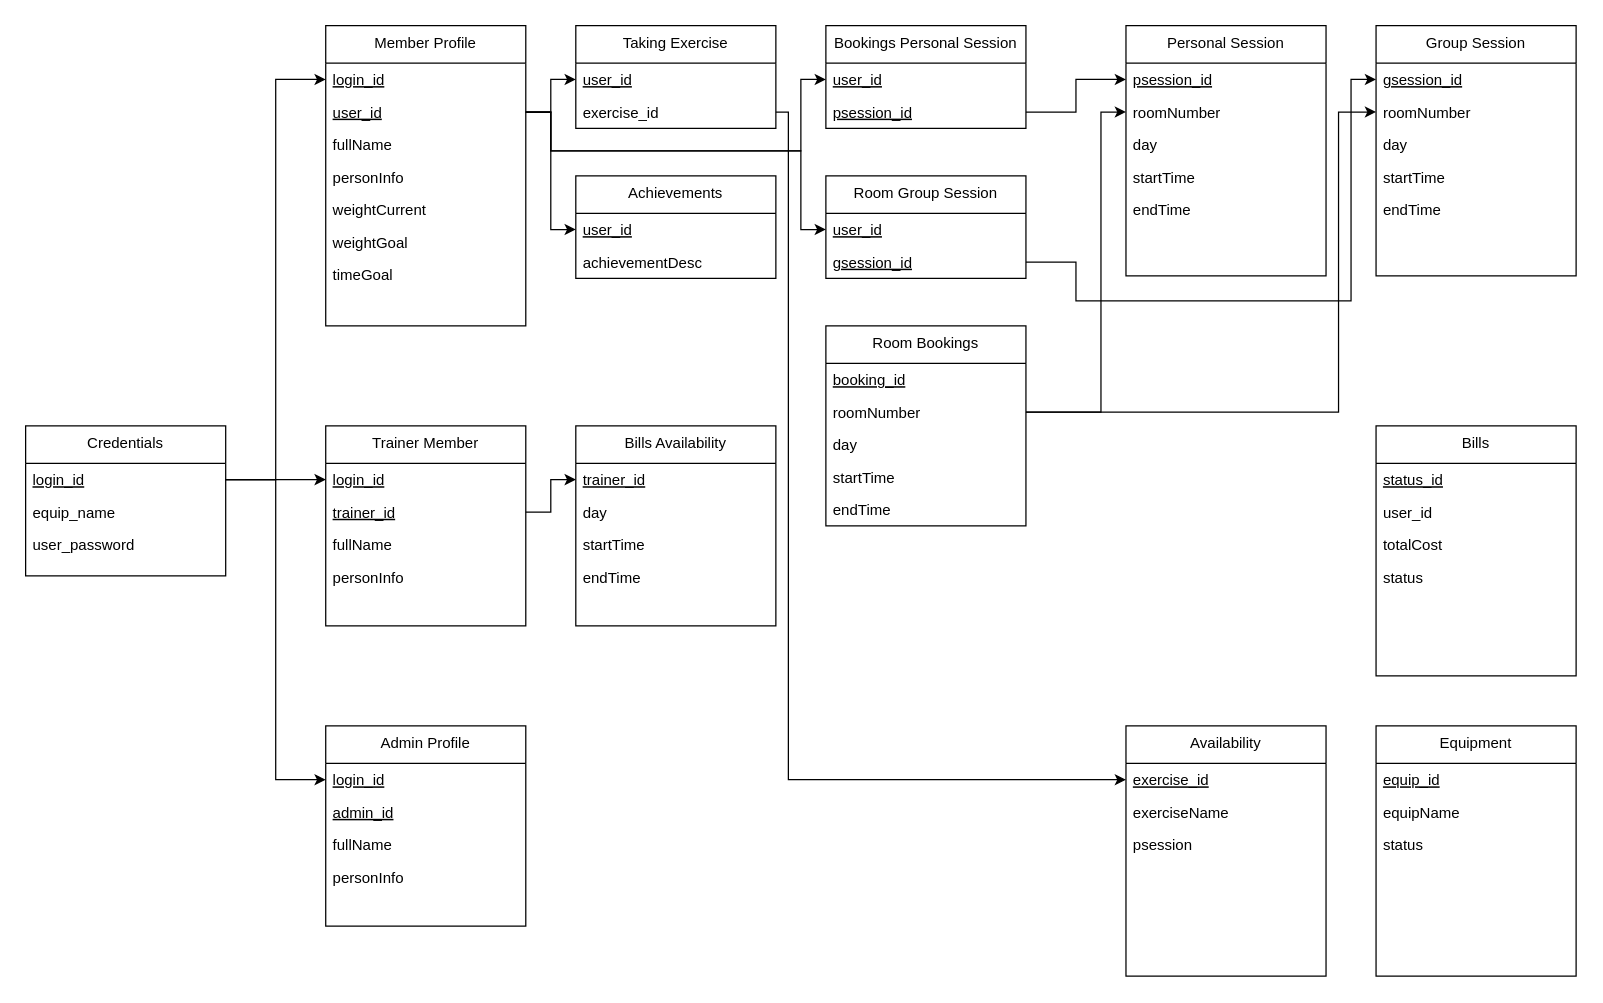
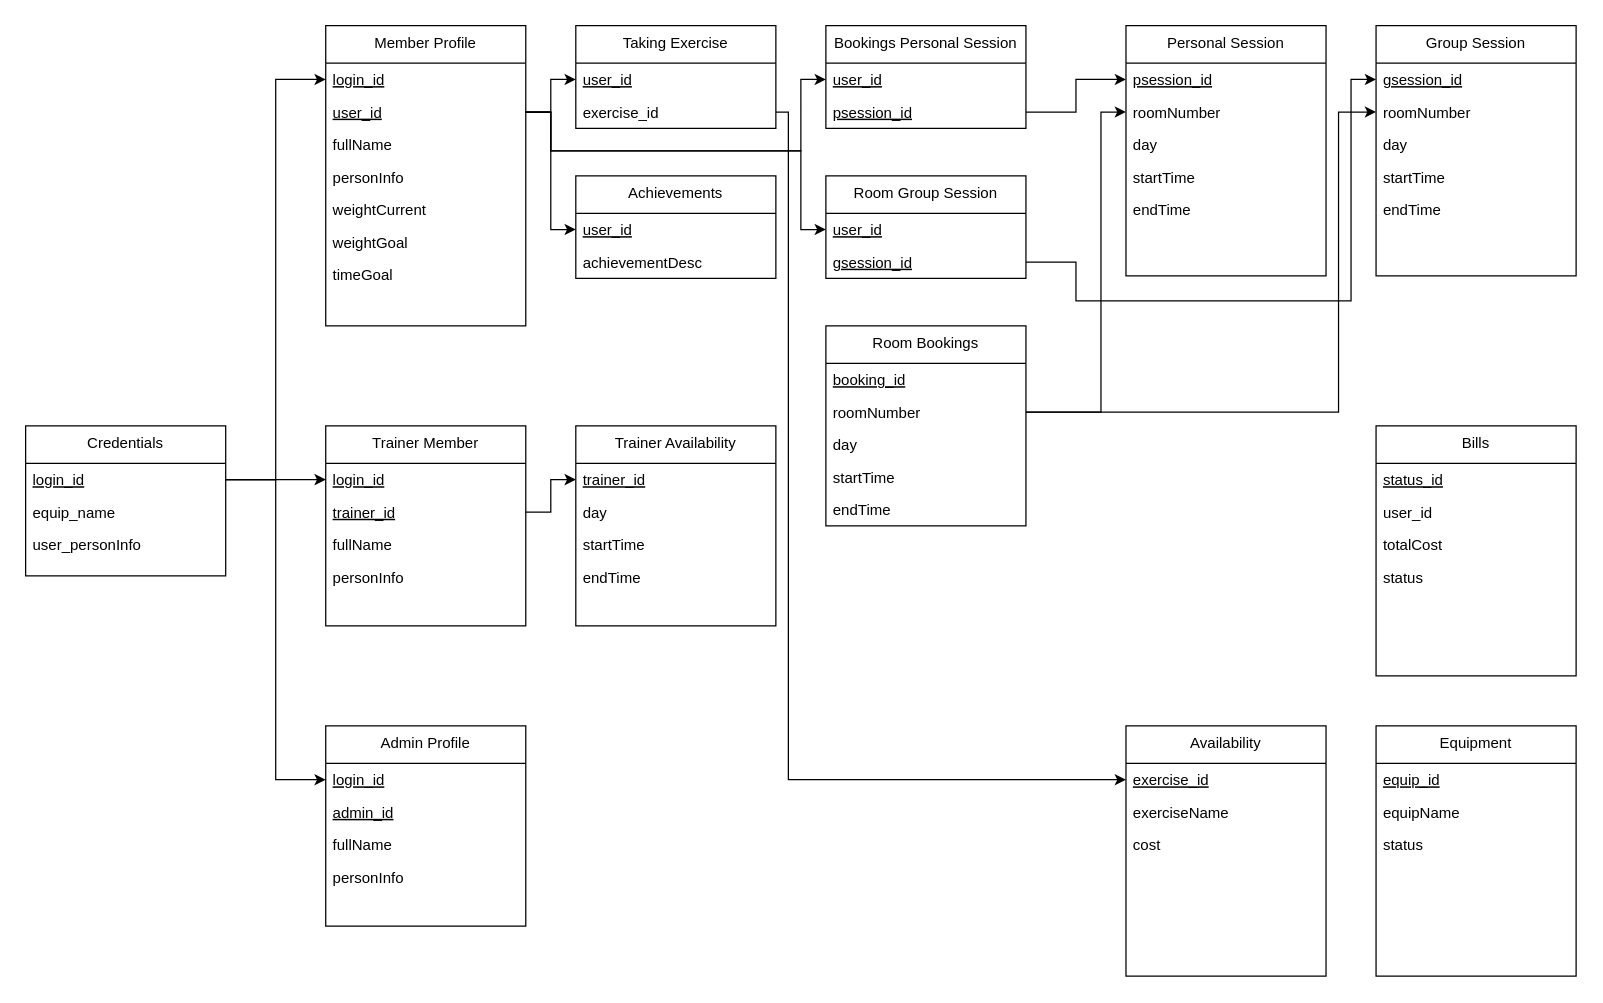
node "Bills Availability": label "Bills Availability" -> "Trainer Availability"
node "user_password": label "user_password" -> "user_personInfo"
node "psession": label "psession" -> "cost"
